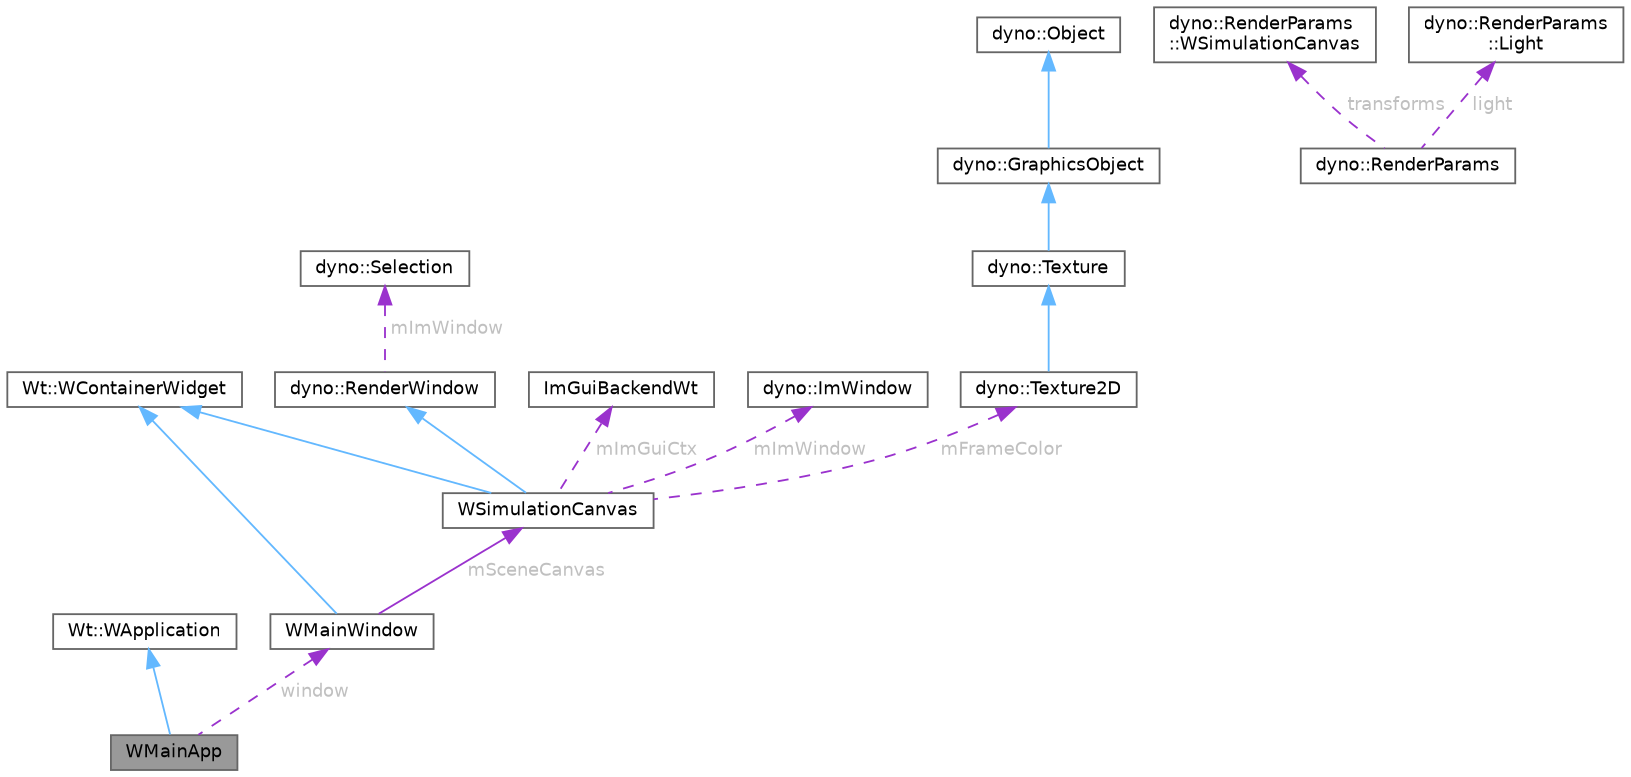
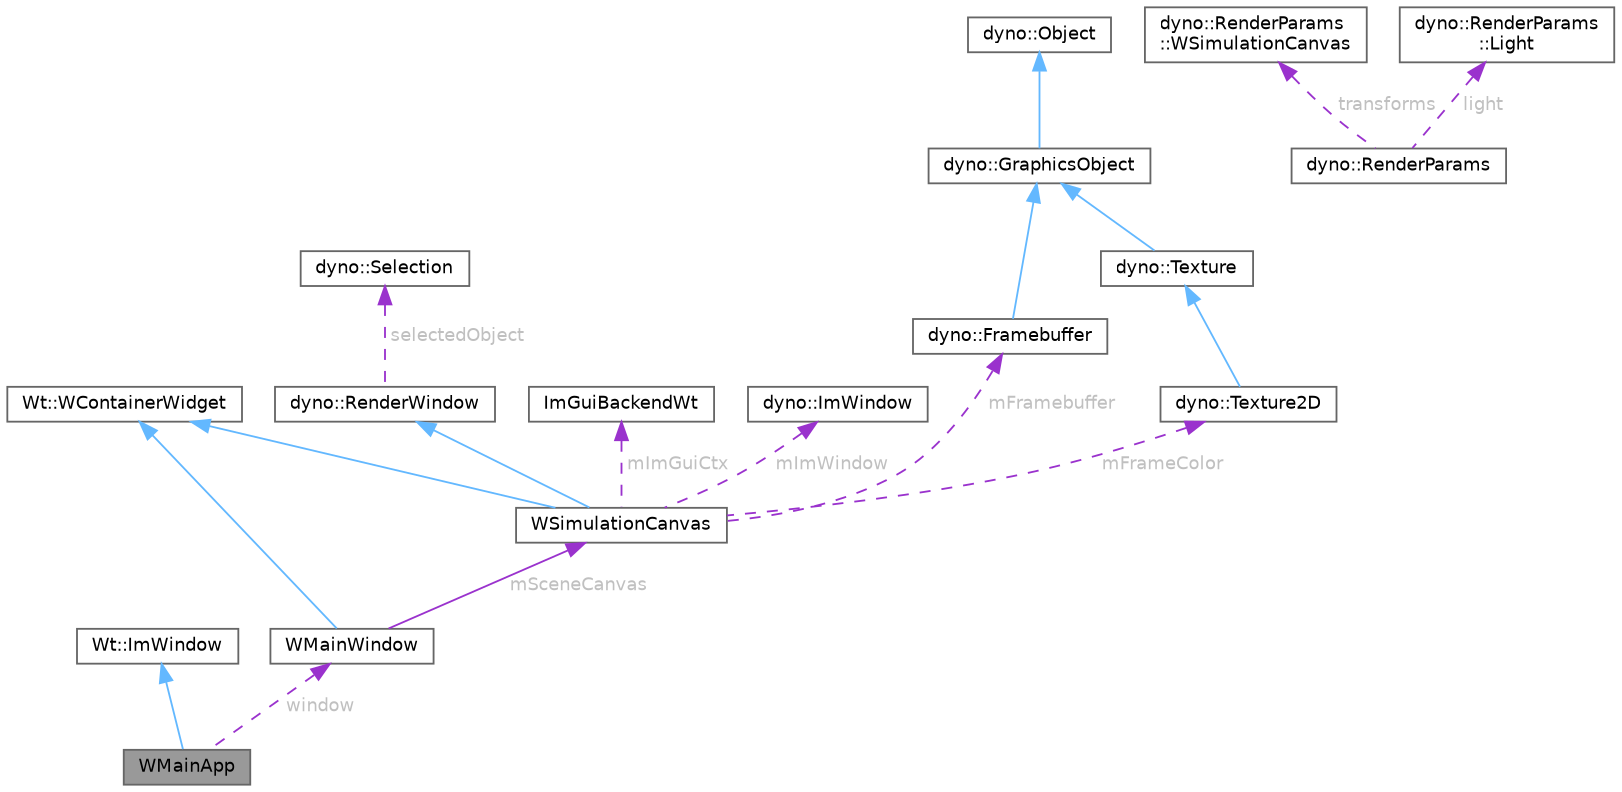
edge "dyno::RenderWindow" -> "dyno::Selection": label " mImWindow" -> " selectedObject"
node "dyno::Framebuffer": added
node "Wt::WApplication": label "Wt::WApplication" -> "Wt::ImWindow"
